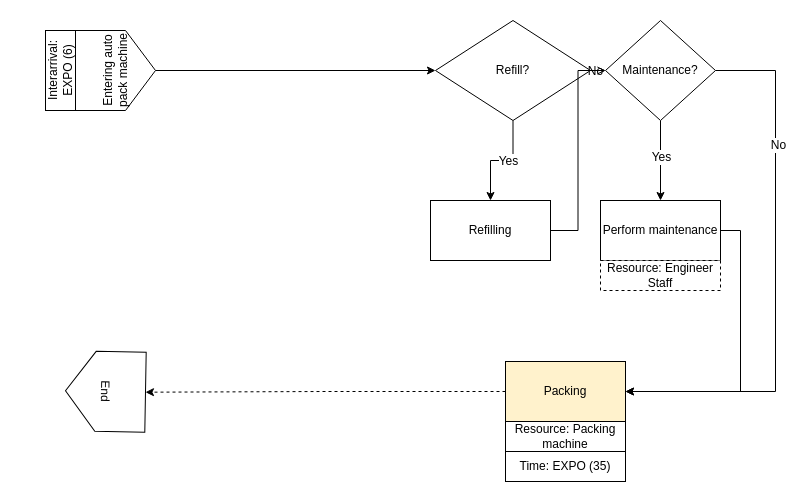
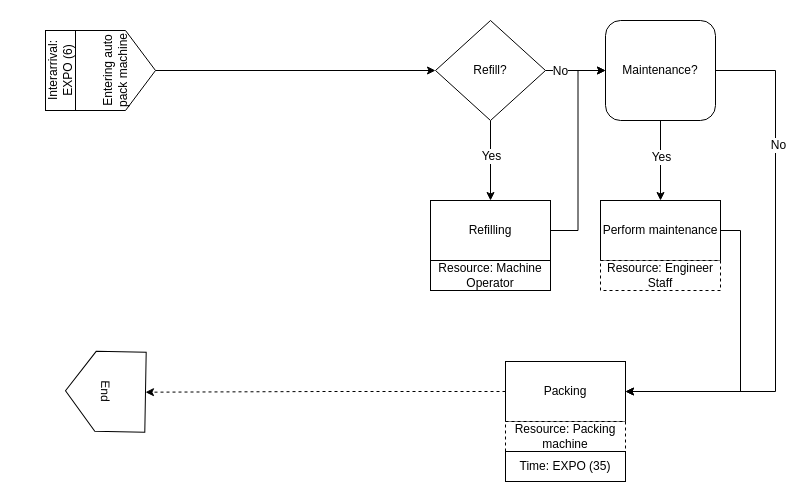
node "Refill?": size 155x100 -> 110x100
edge "Refilling" -> "Maintenance?": arrowhead open -> classic
node "Maintenance?": shape diamond -> rounded rectangle
node "Resource: Machine Operator": added
node "Packing": fillcolor #fff2cc -> #ffffff
node "Resource: Packing machine": style solid -> dashed
